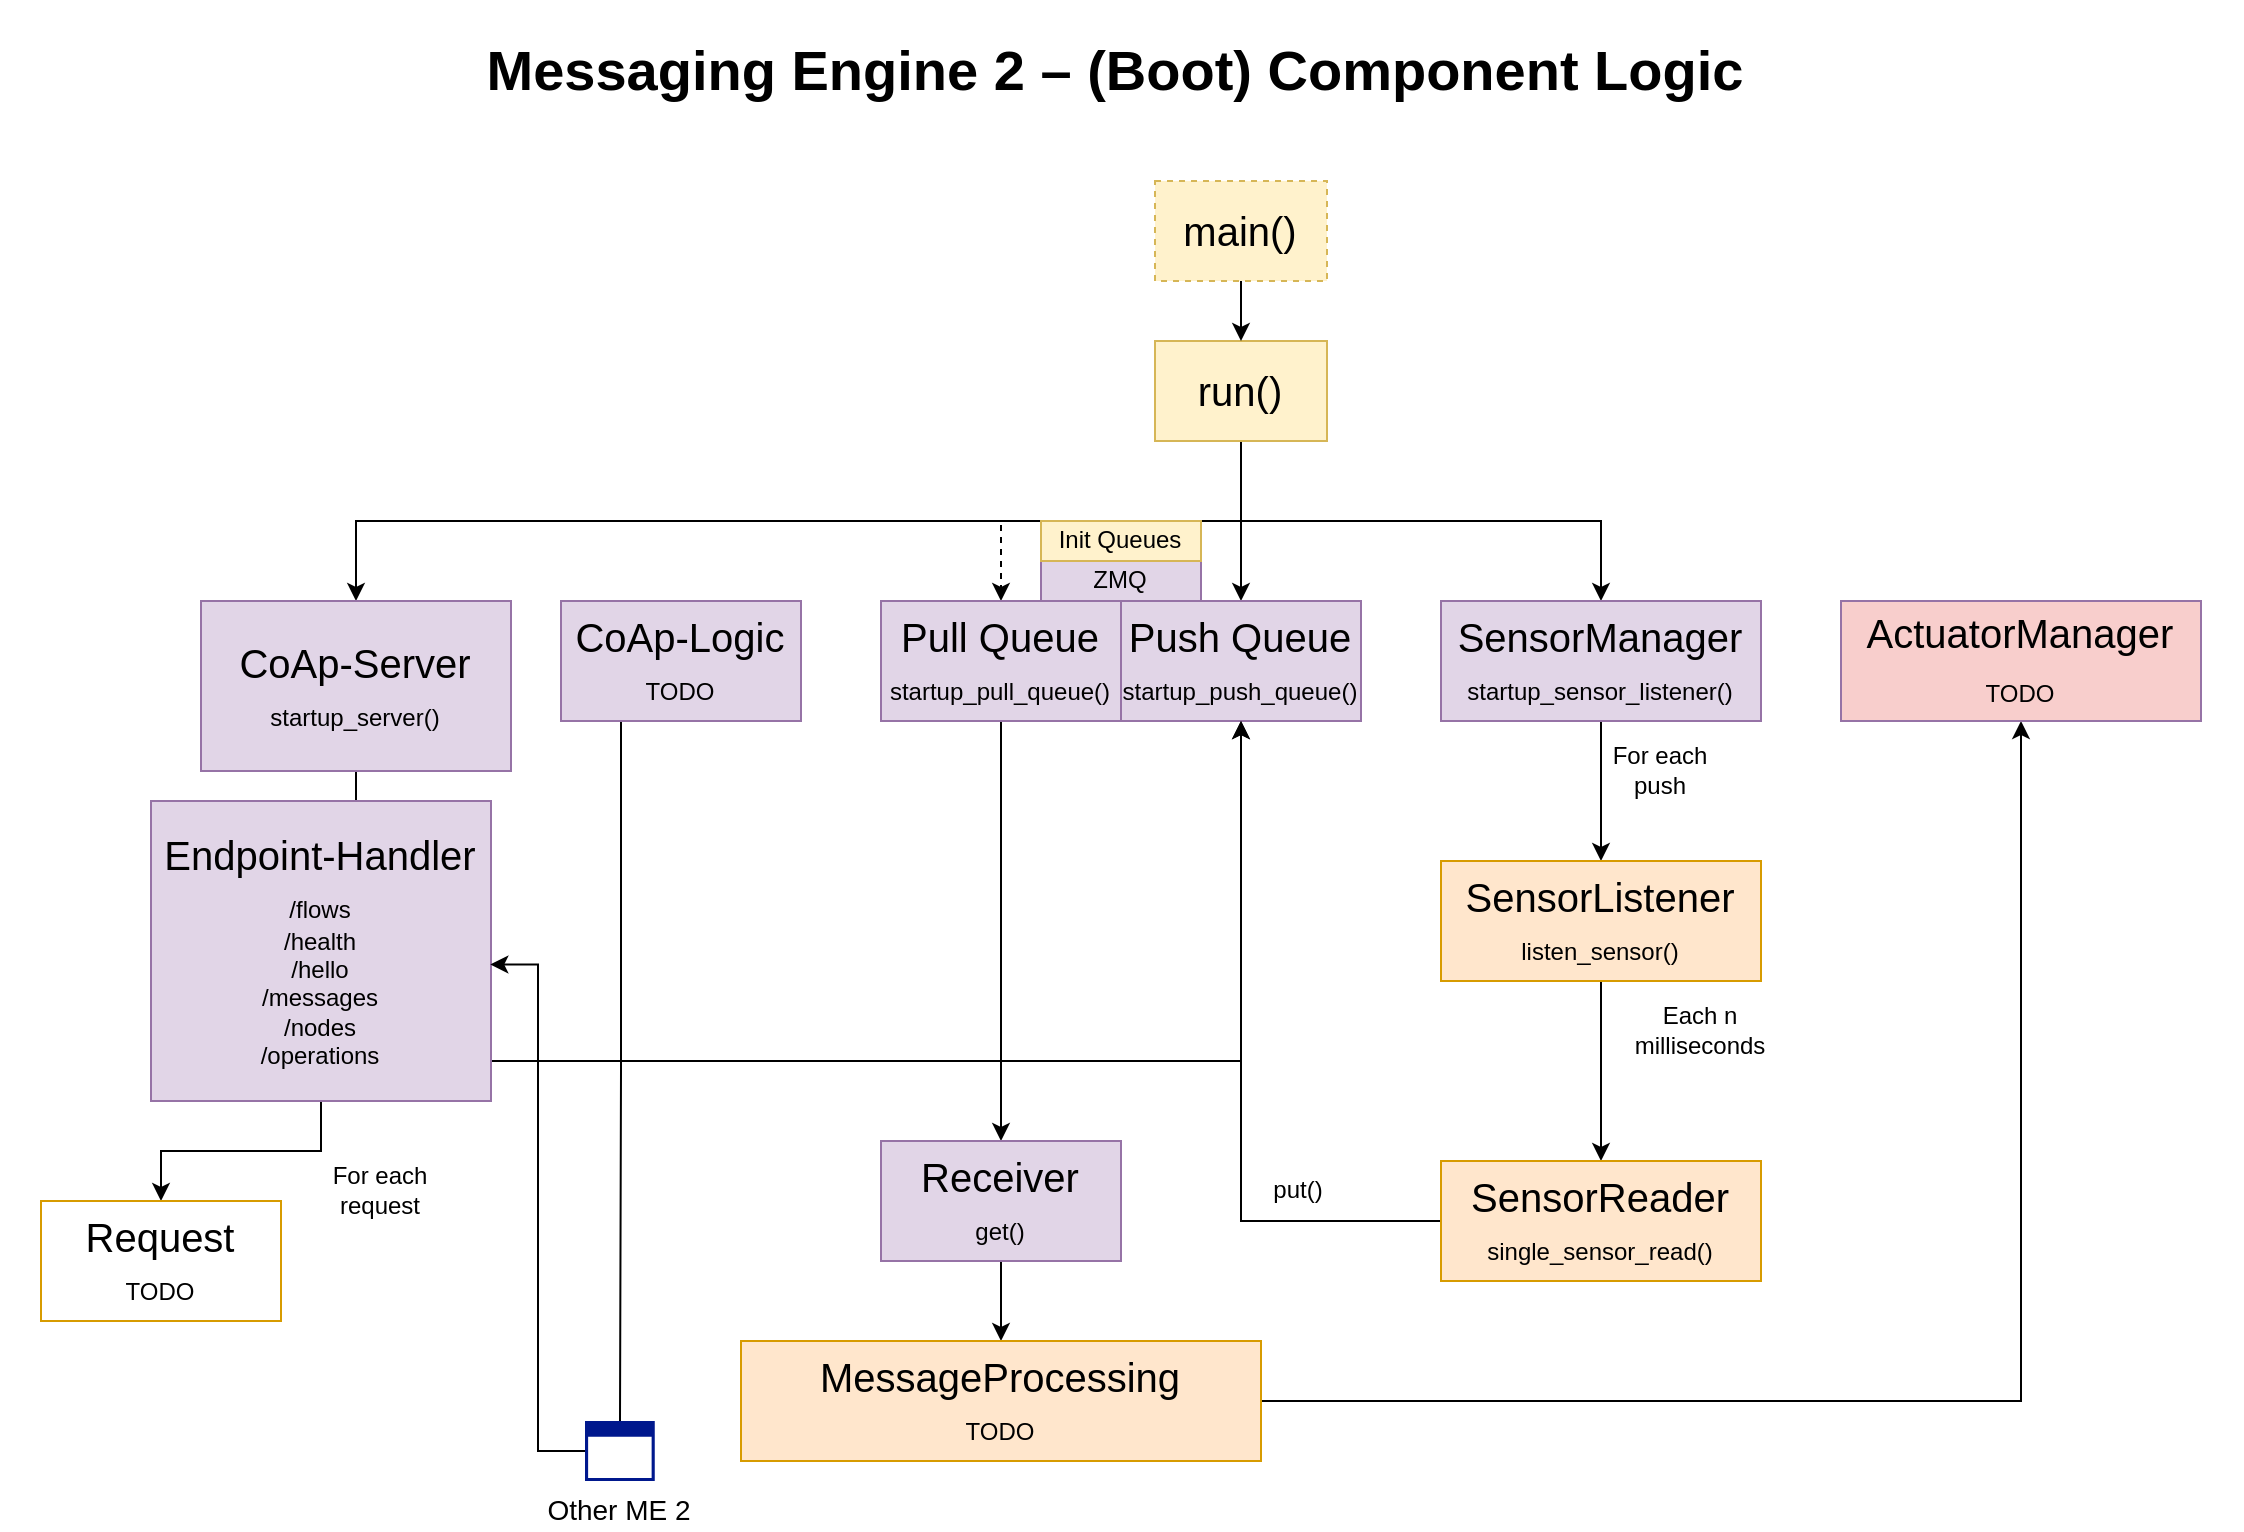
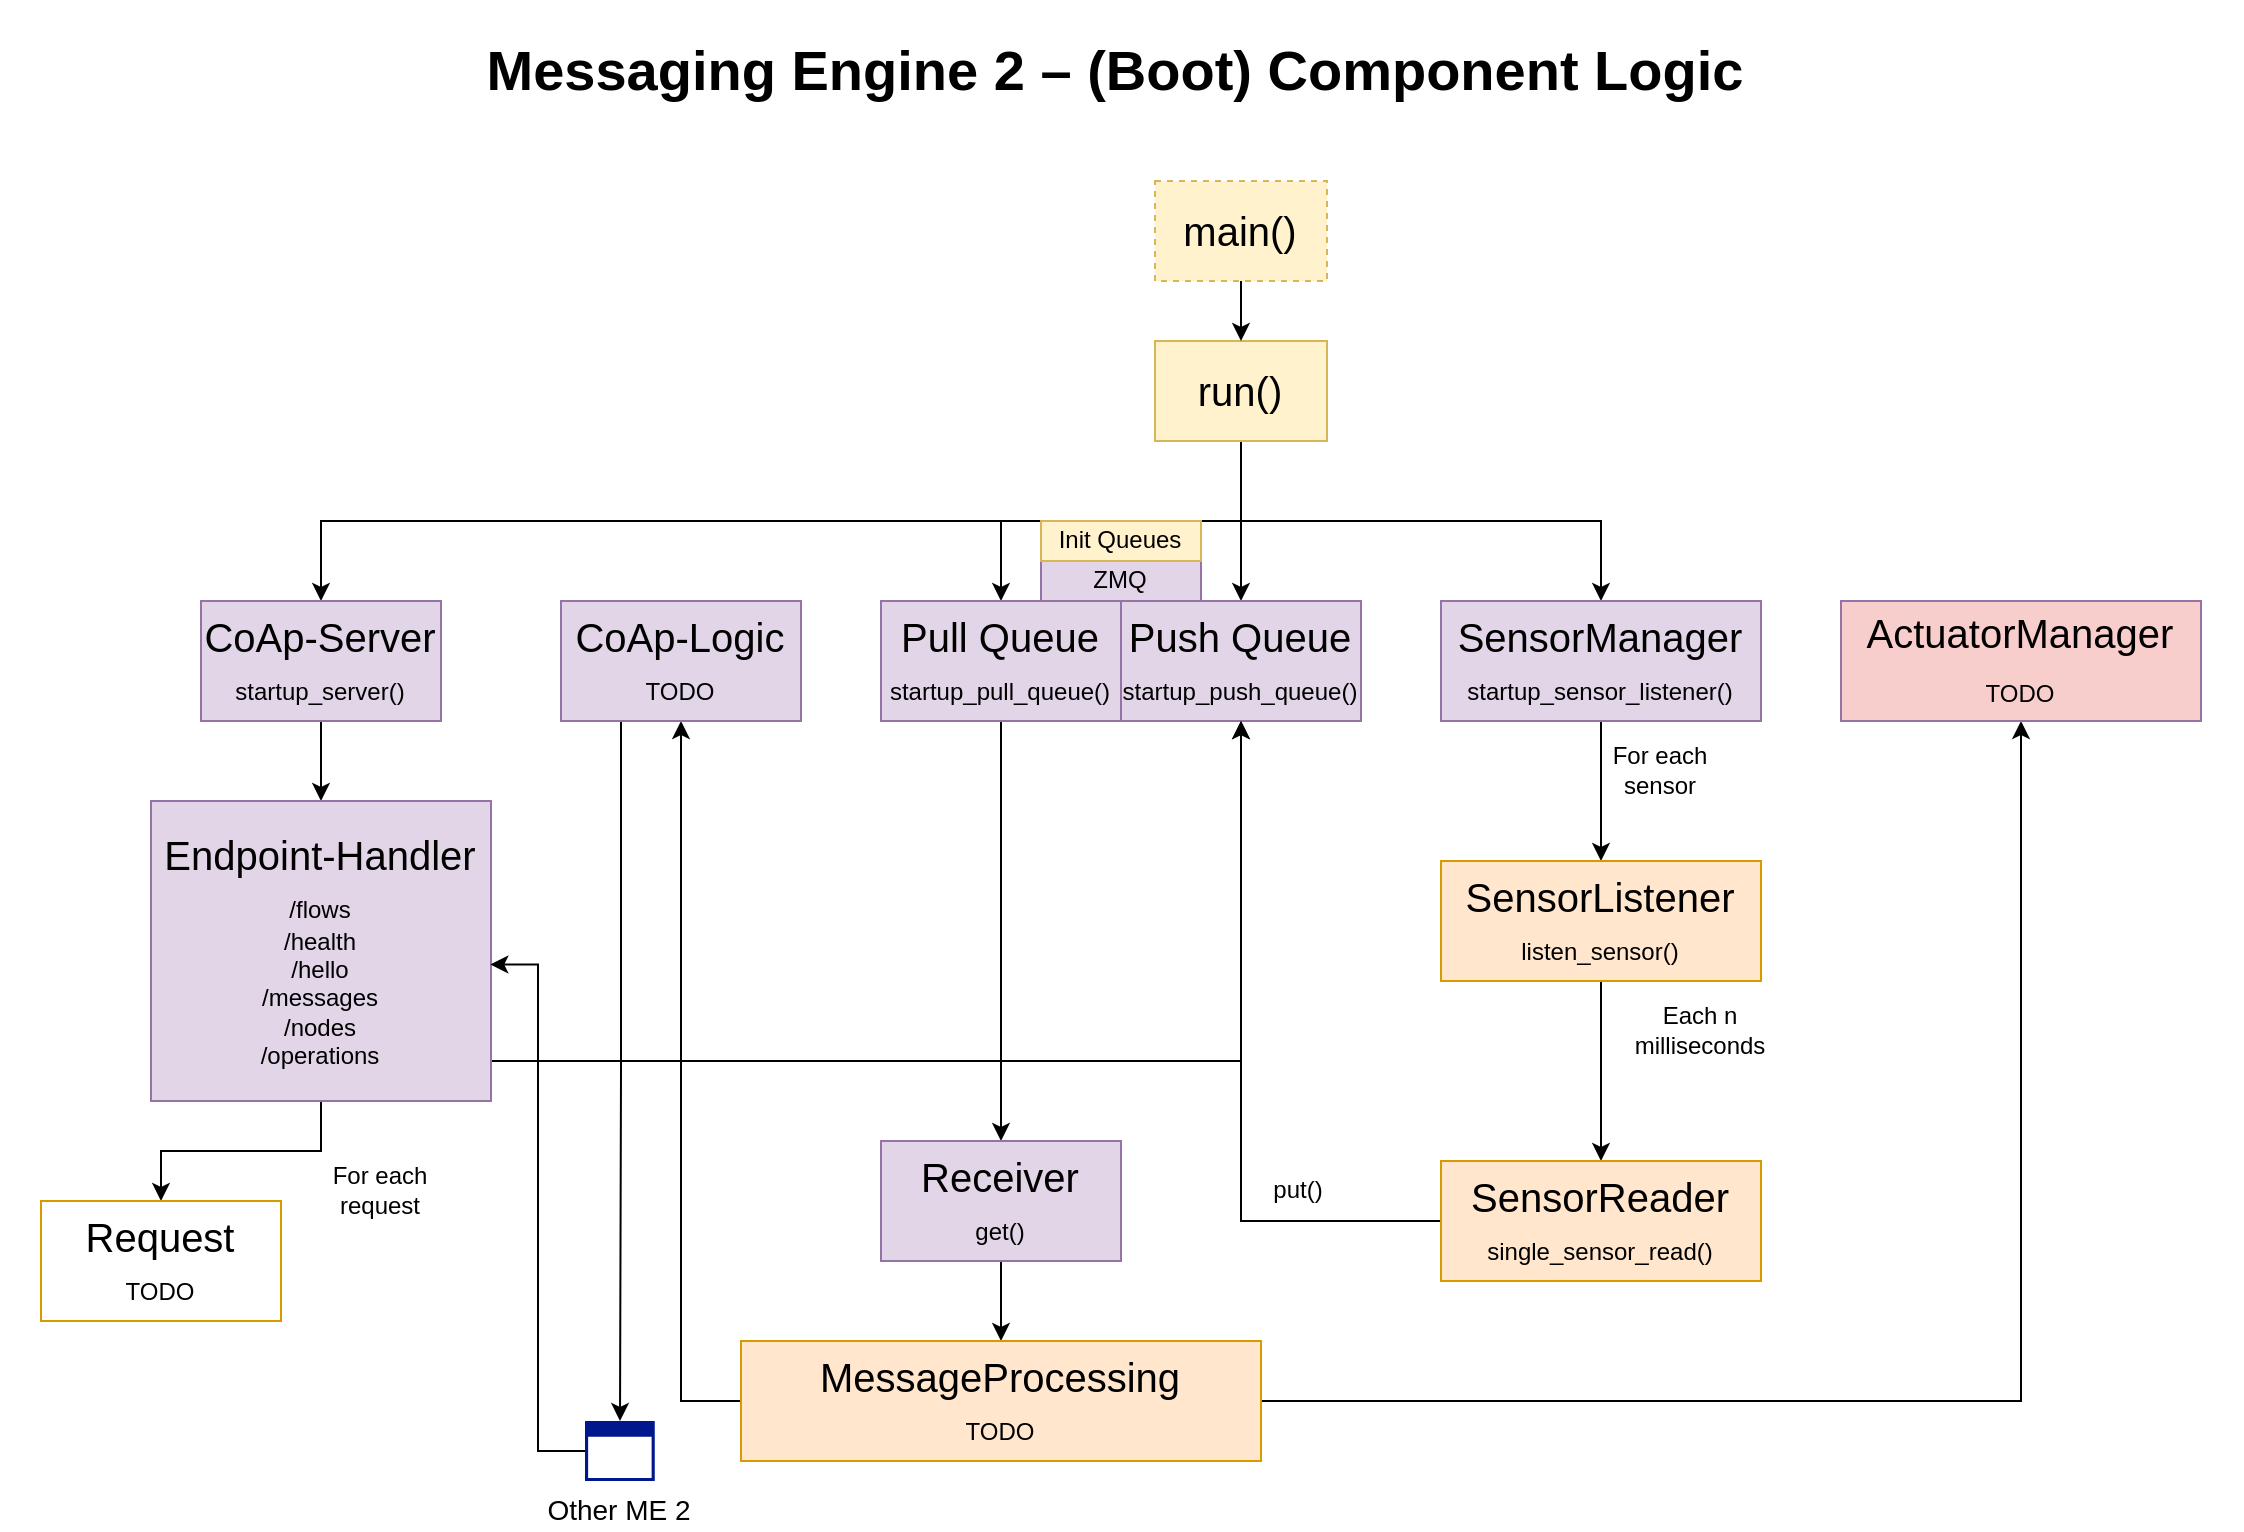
edge "run()" -> "Pull Queue startup_pull_queue()": style dashed -> solid
node "CoAp-Server startup_server()": size 310x170 -> 240x120
node "For each push": label "For each push" -> "For each sensor"
edge "MessageProcessing TODO" -> "CoAp-Logic TODO": added
edge "CoAp-Logic TODO" -- "Other ME 2": arrowhead none -> classic
